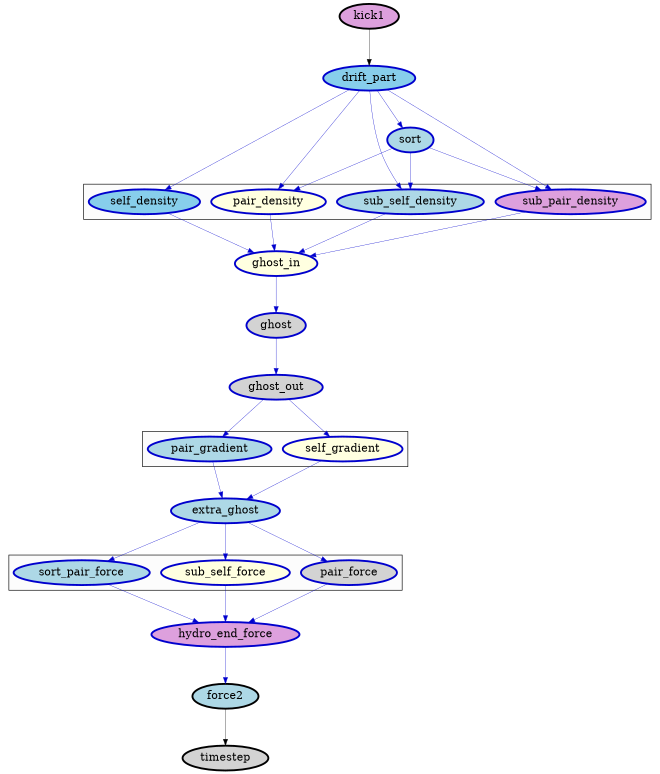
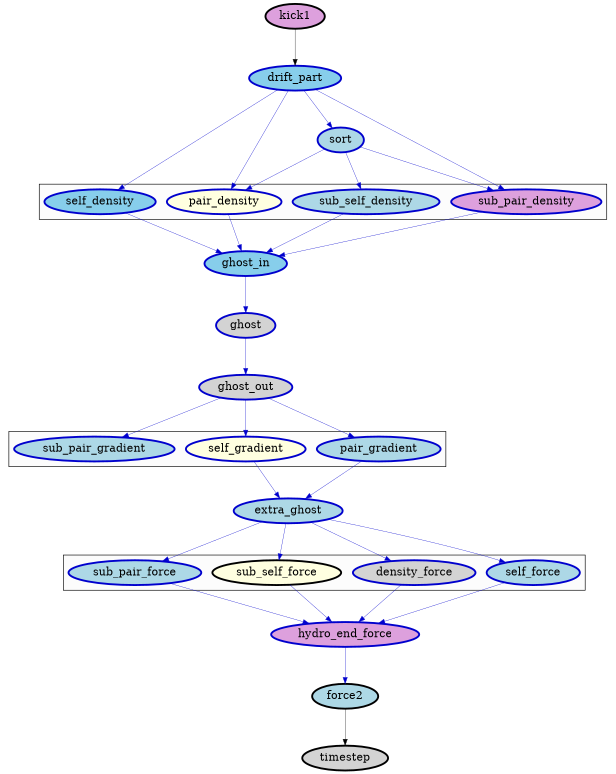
edge "drift_part" -> "sub_self_density": removed
node "ghost_in": fillcolor lightyellow -> skyblue
node "sub_pair_gradient": added
node "sort_pair_force": label "sort_pair_force" -> "sub_pair_force"
node "sub_self_force": color blue3 -> black
node "pair_force": label "pair_force" -> "density_force"
node "self_force": added
